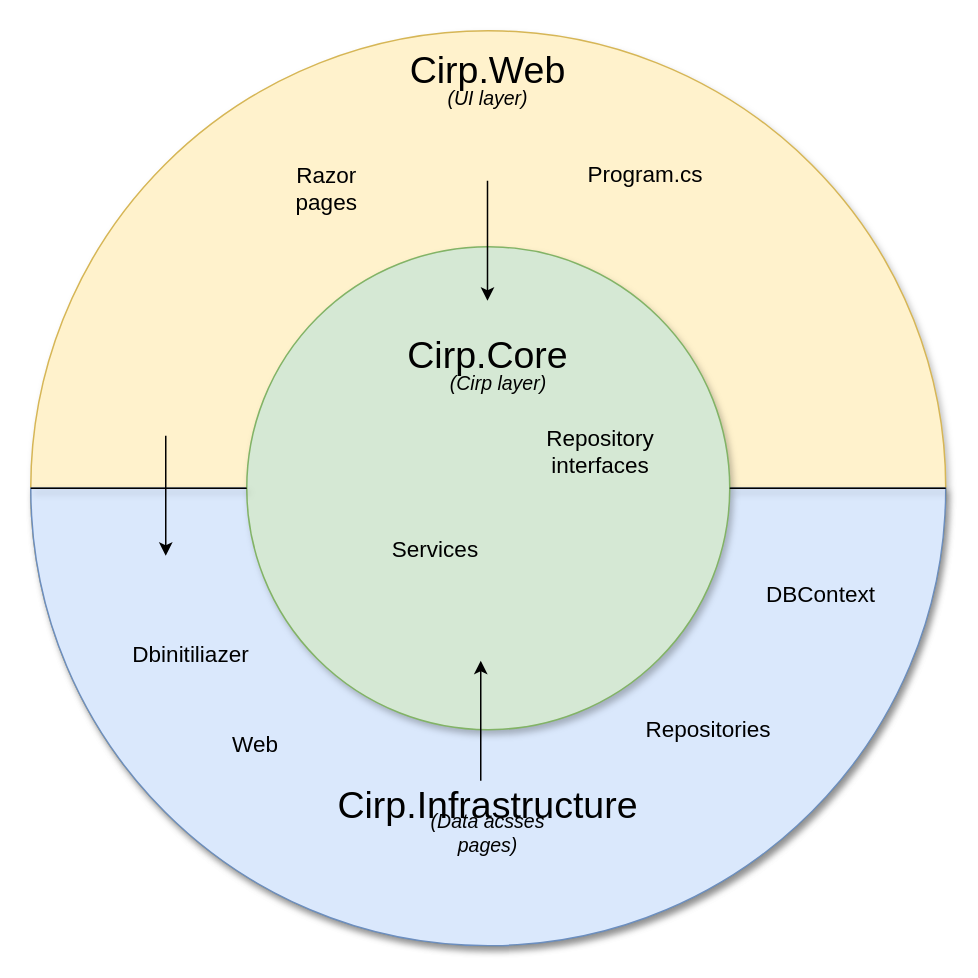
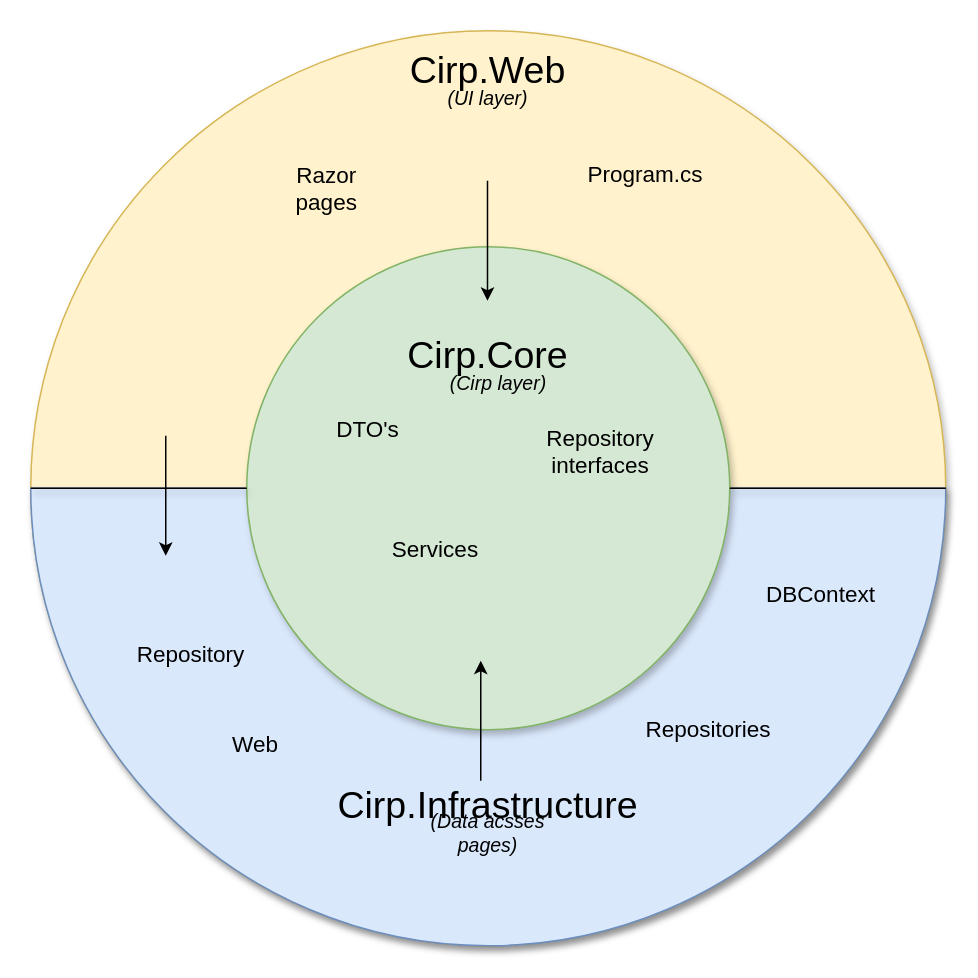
node "DTO's": added
node "Dbinitiliazer": label "Dbinitiliazer" -> "Repository"
